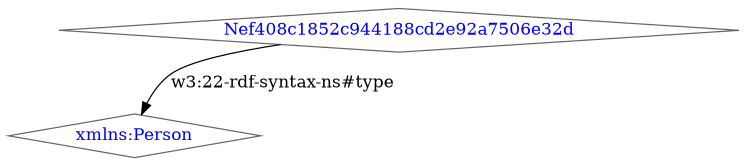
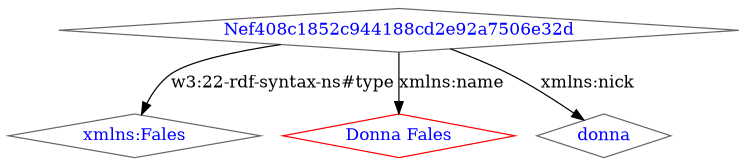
node "xmlns:Person": label "xmlns:Person" -> "xmlns:Fales"
node "Donna Fales": added
node "donna": added
